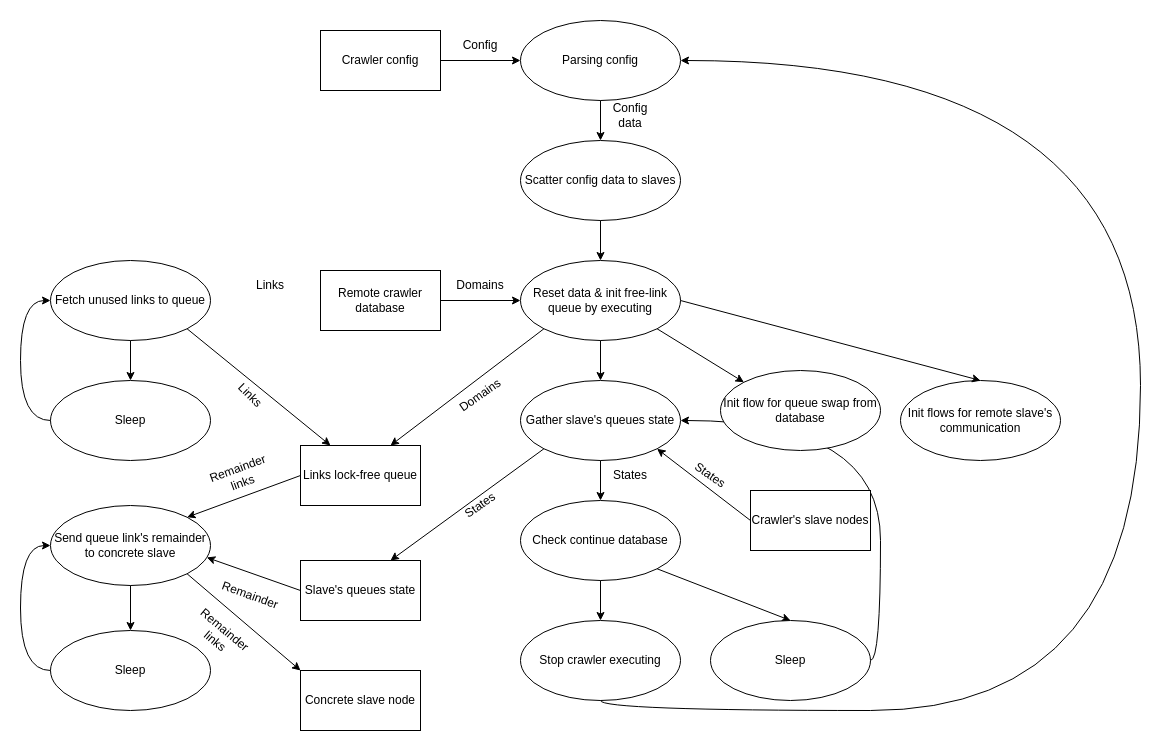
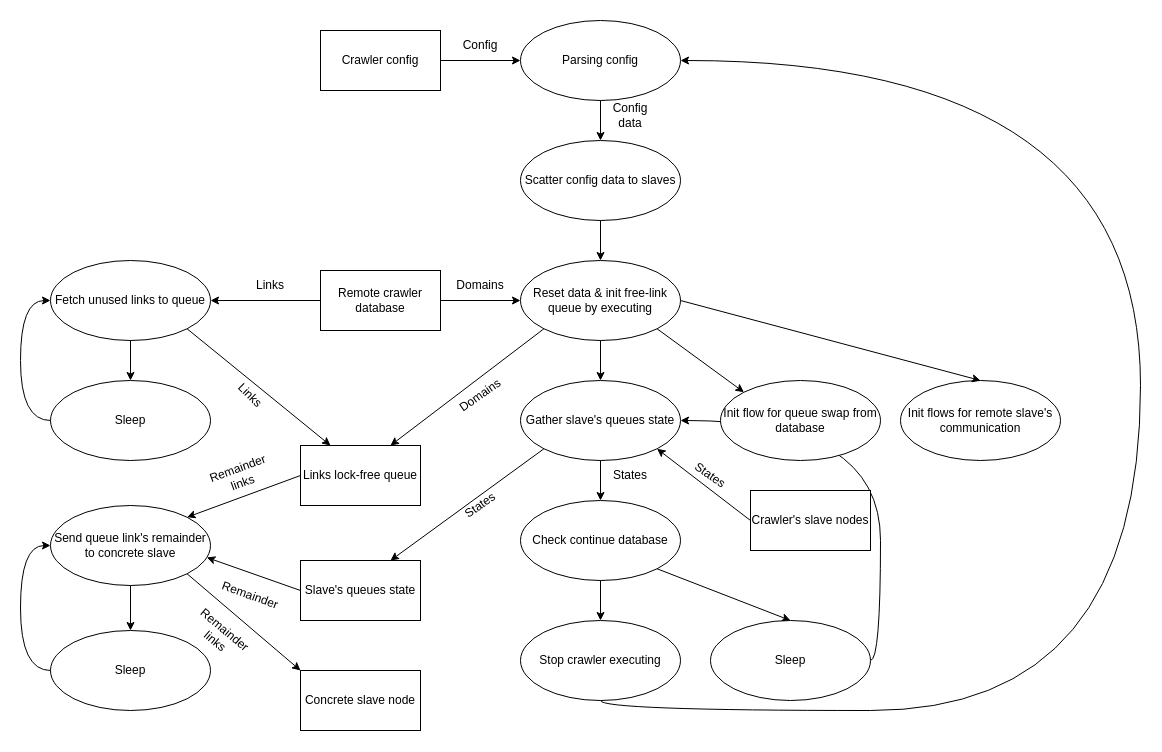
edge "Remote crawler database" -> "Fetch unused links to queue": added
node "Init flow for queue swap from database": moved (801, 411) -> (801, 421)
